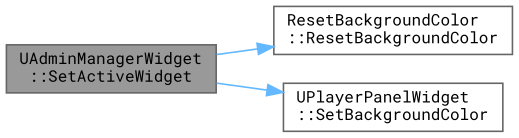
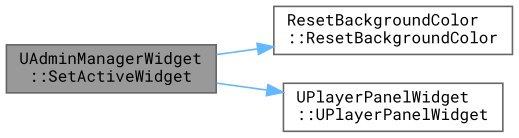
node "UPlayerPanelWidget ::SetBackgroundColor": label "UPlayerPanelWidget ::SetBackgroundColor" -> "UPlayerPanelWidget ::UPlayerPanelWidget"
